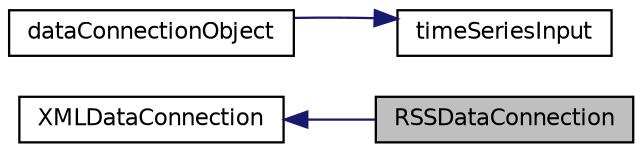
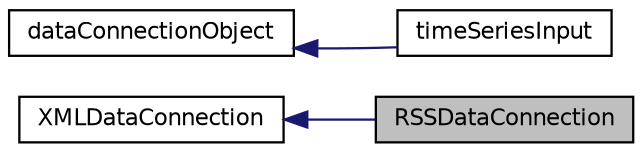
edge "dataConnectionObject" -> "timeSeriesInput": reversed
